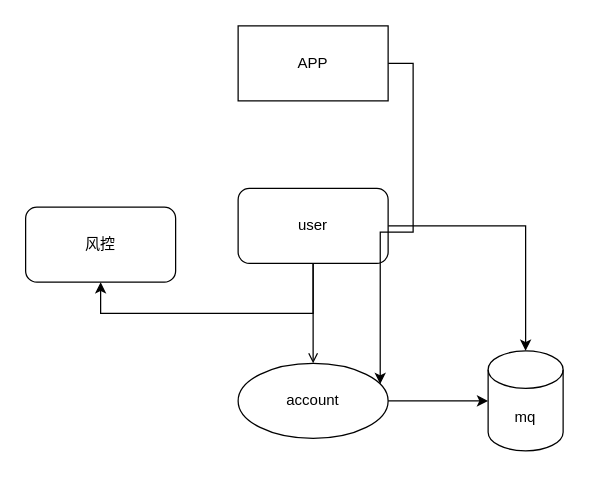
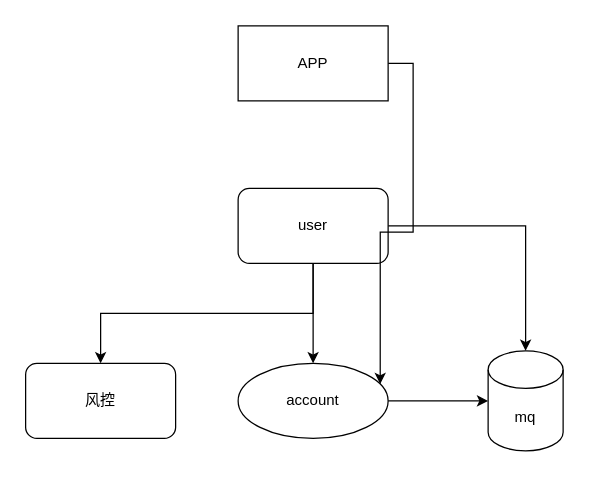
node "风控": moved (101, 244) -> (101, 401)
edge "user" -> "account": arrowhead open -> classic
